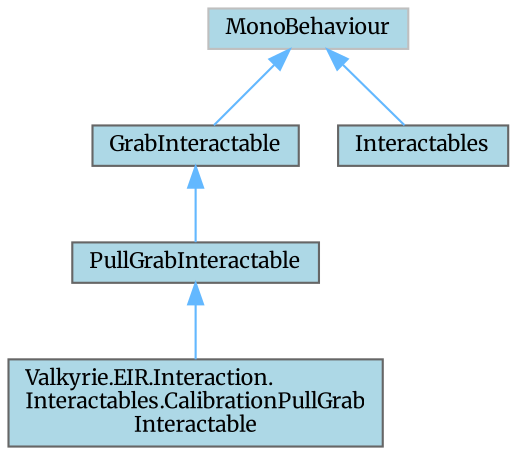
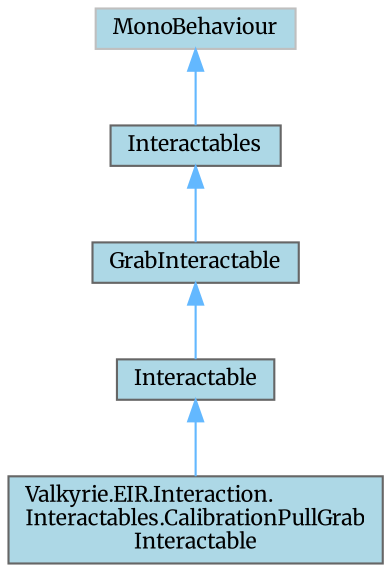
edge "GrabInteractable" -> "MonoBehaviour": now "GrabInteractable" -> "Interactables"
node "PullGrabInteractable": label "PullGrabInteractable" -> "Interactable"
